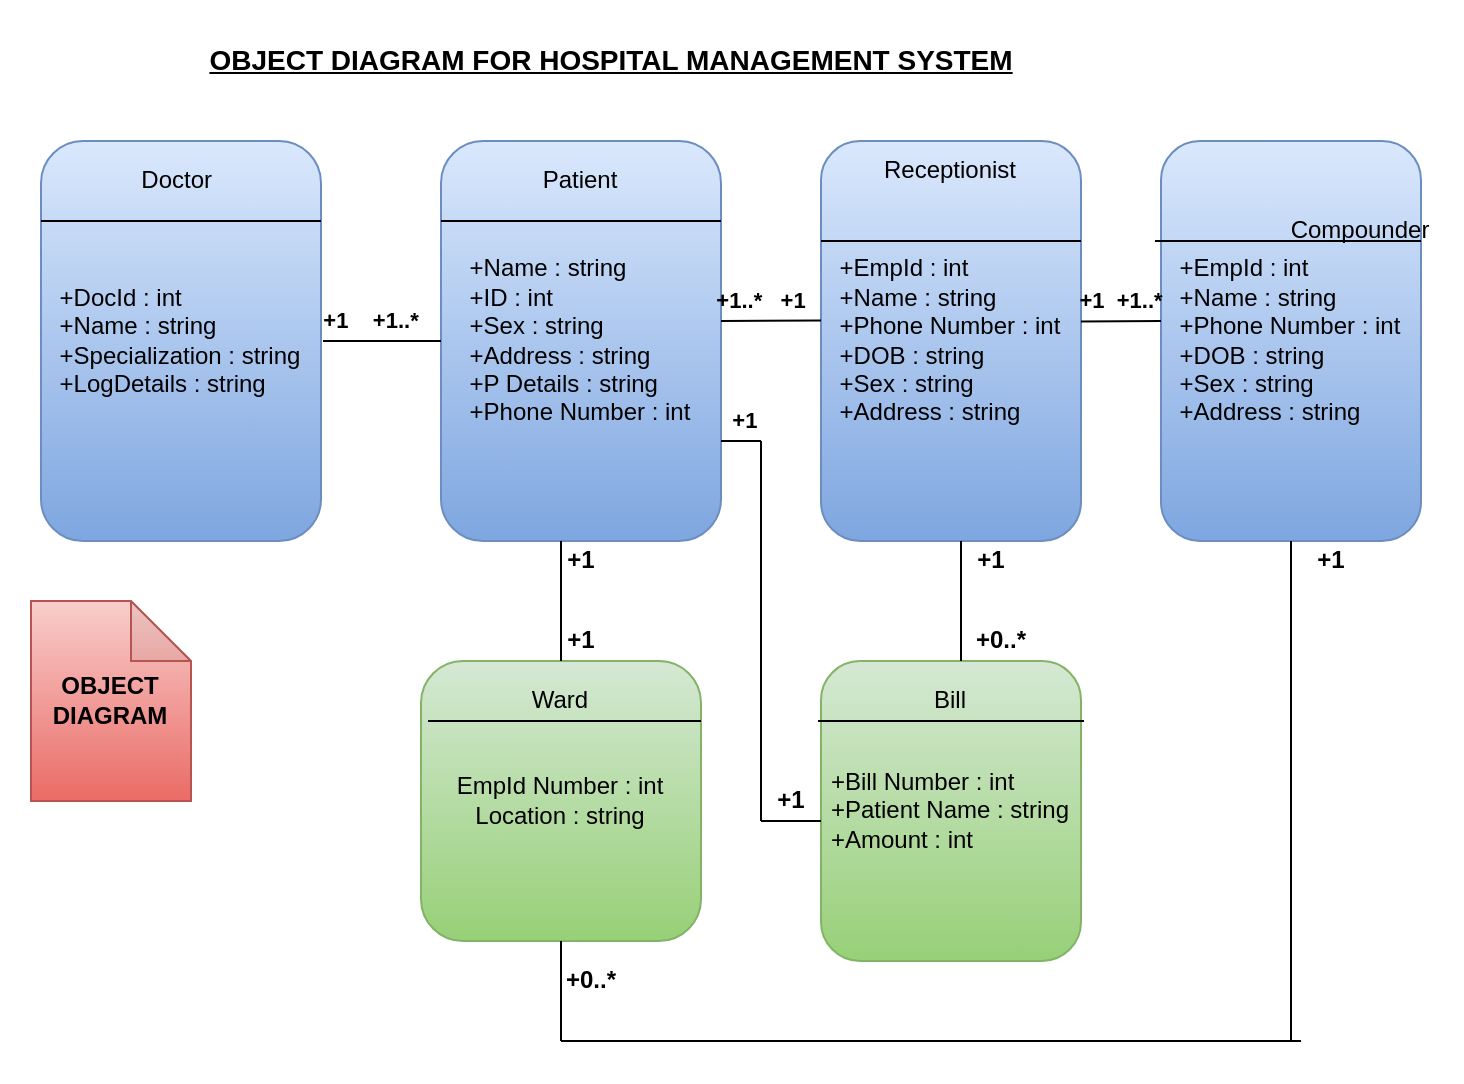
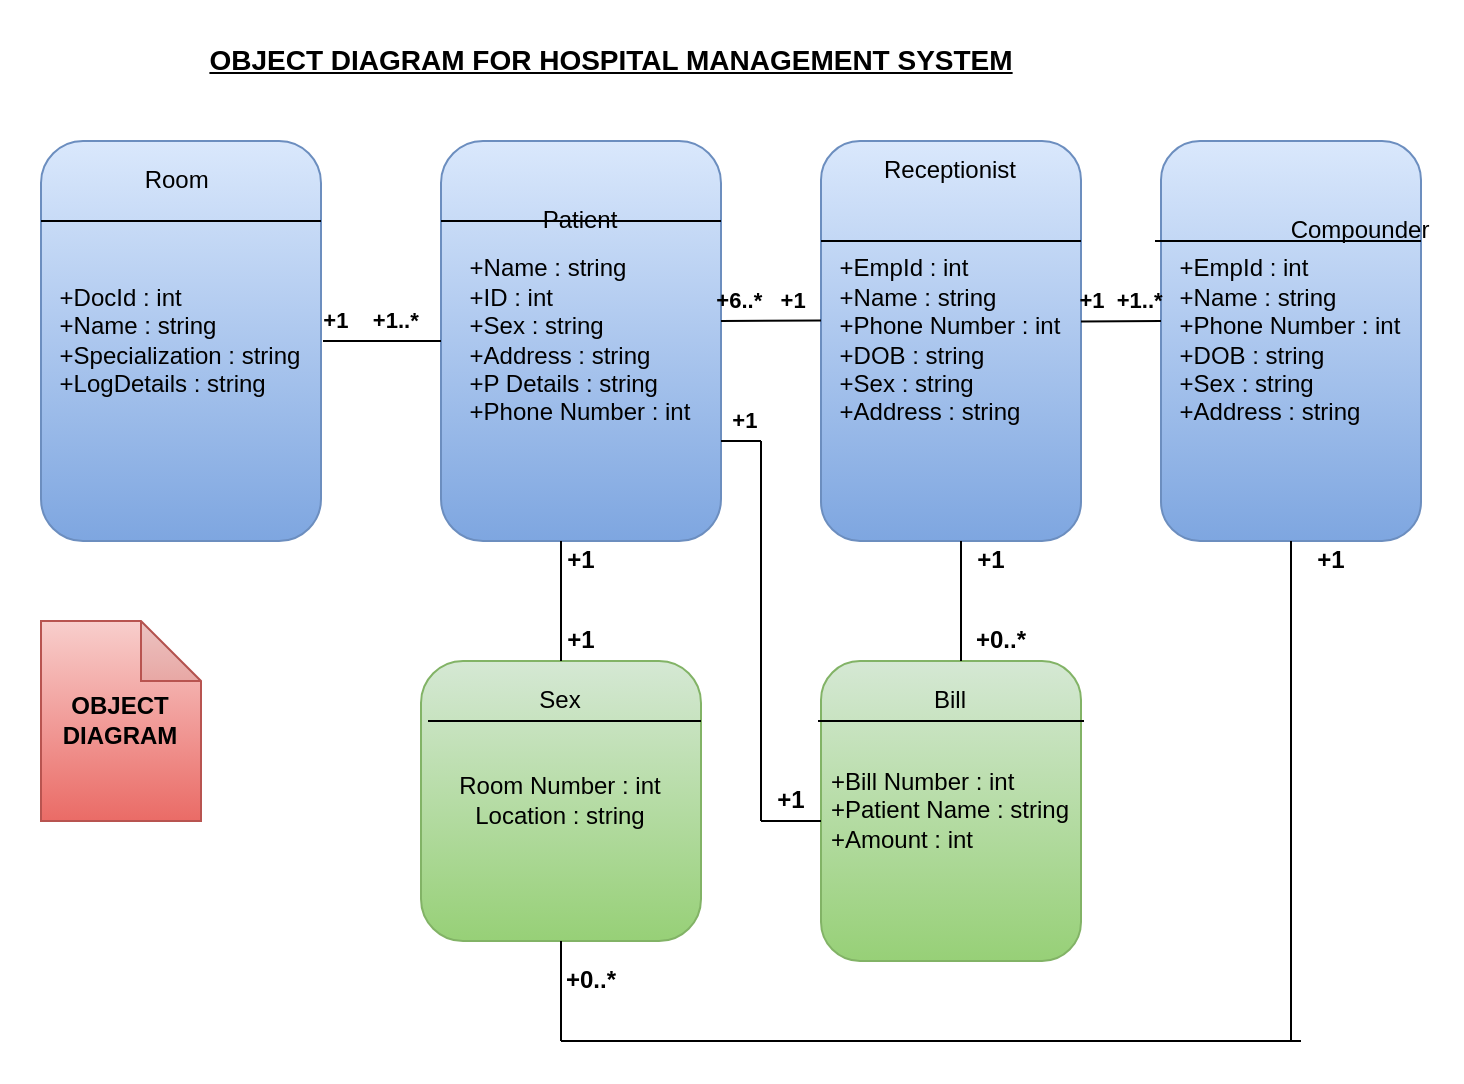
node "Doctor": label "Doctor" -> "Room"
node "Patient": moved (581, 181) -> (581, 221)
node "+1..* +1": label "+1..* +1" -> "+6..* +1"
node "OBJECT DIAGRAM": moved (111, 701) -> (121, 721)
node "Ward": label "Ward" -> "Sex"
node "EmpId Number : int Location : string": label "EmpId Number : int Location : string" -> "Room Number : int Location : string"
